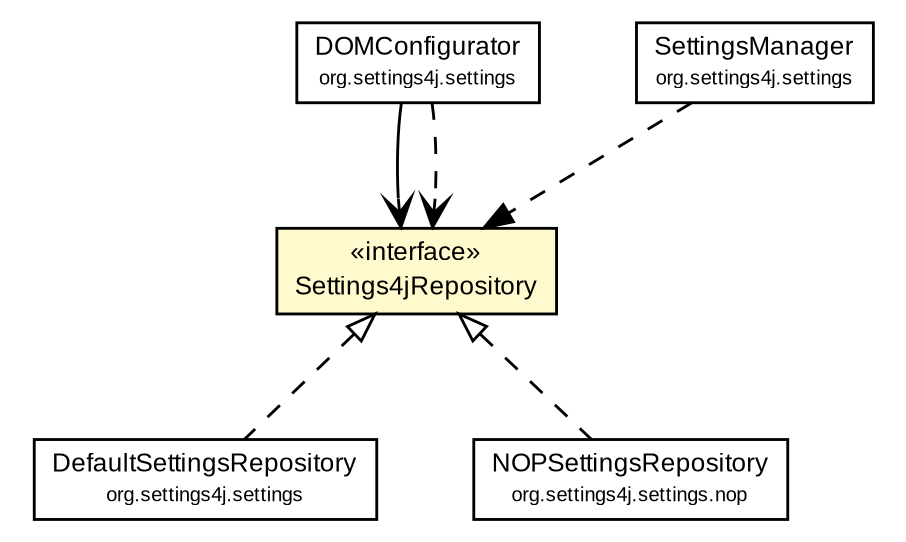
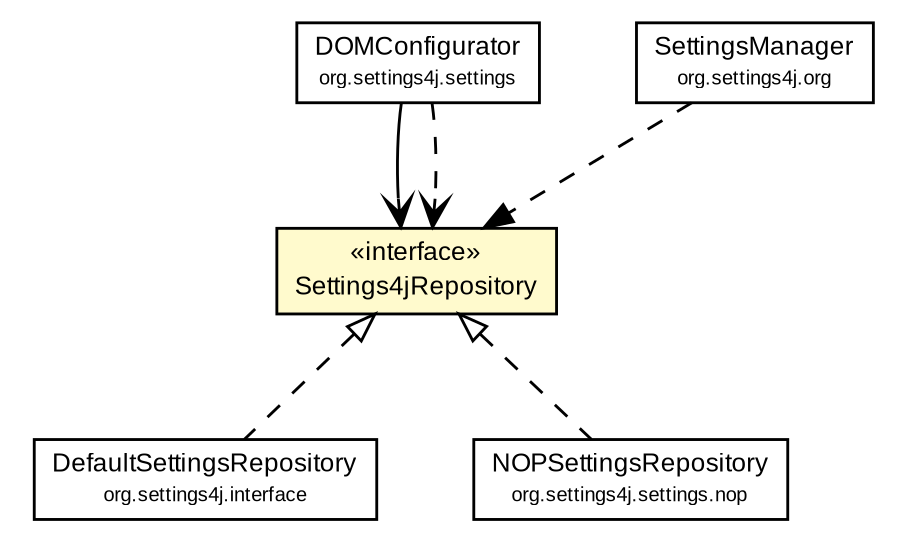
node "SettingsManager": text "org.settings4j.settings" -> "org.settings4j.org"
node "DefaultSettingsRepository": text "org.settings4j.settings" -> "org.settings4j.interface"
